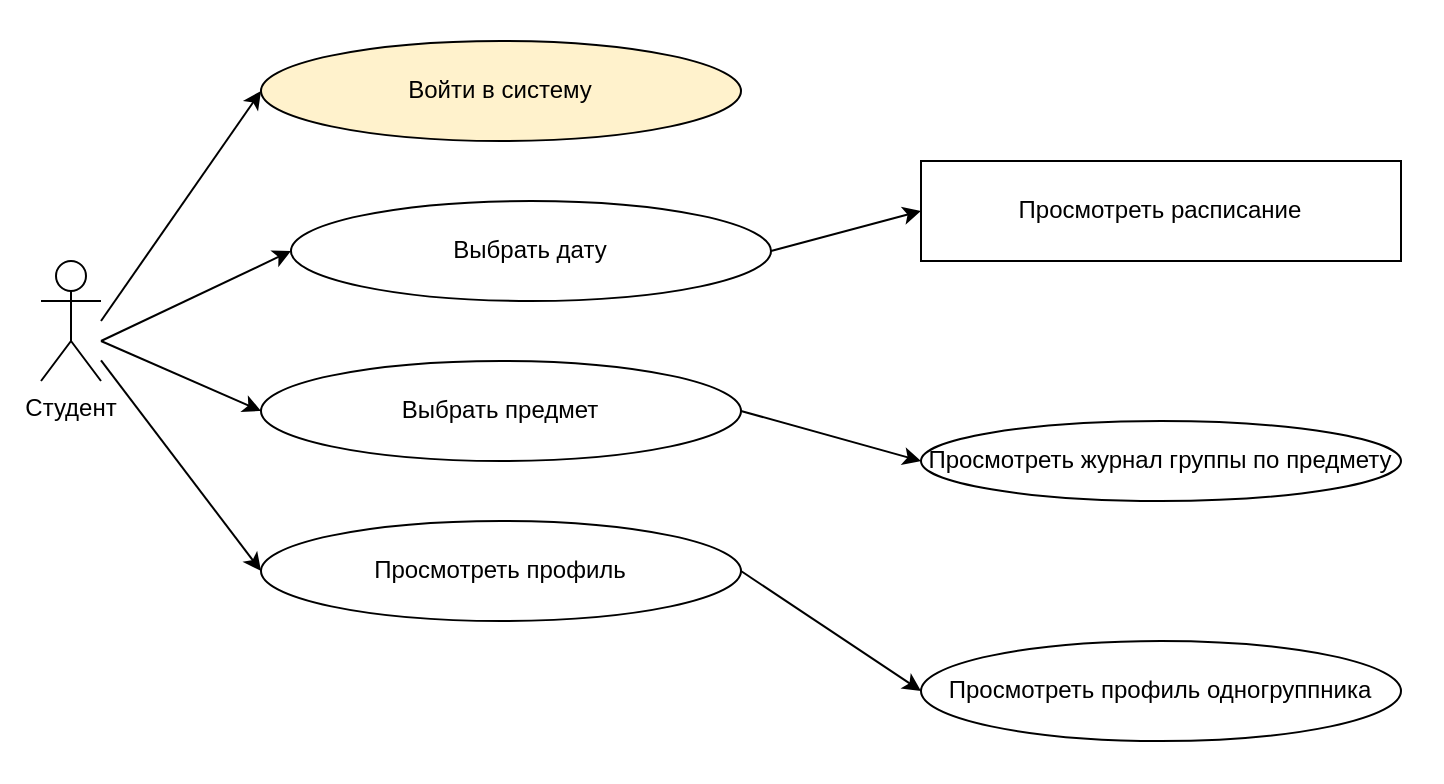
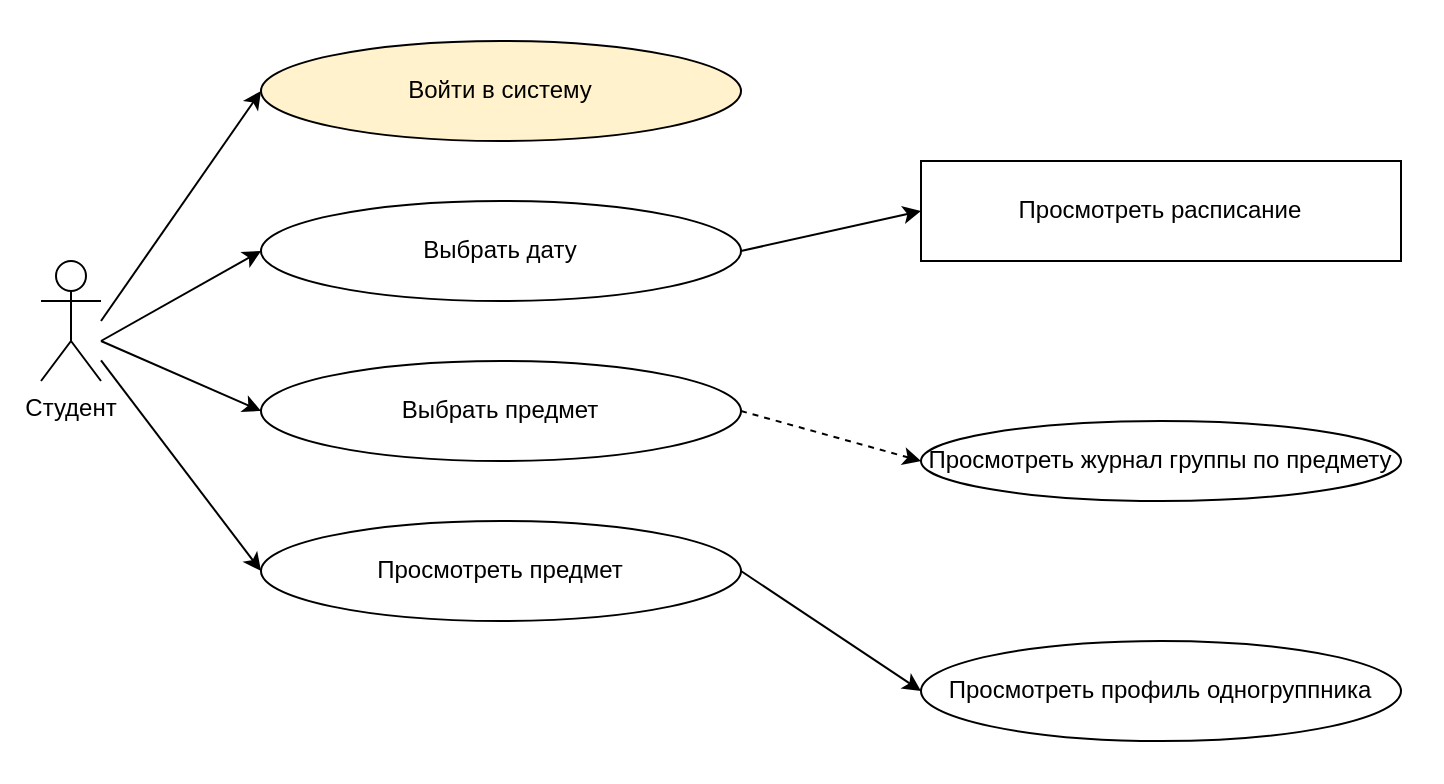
node "Выбрать дату": moved (531, 251) -> (501, 251)
edge "Выбрать предмет" -> "Просмотреть журнал группы по предмету": style solid -> dashed
node "Просмотреть профиль": label "Просмотреть профиль" -> "Просмотреть предмет"
